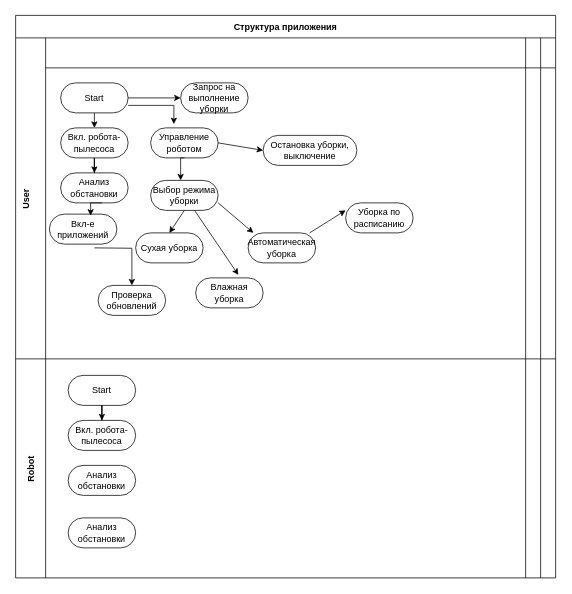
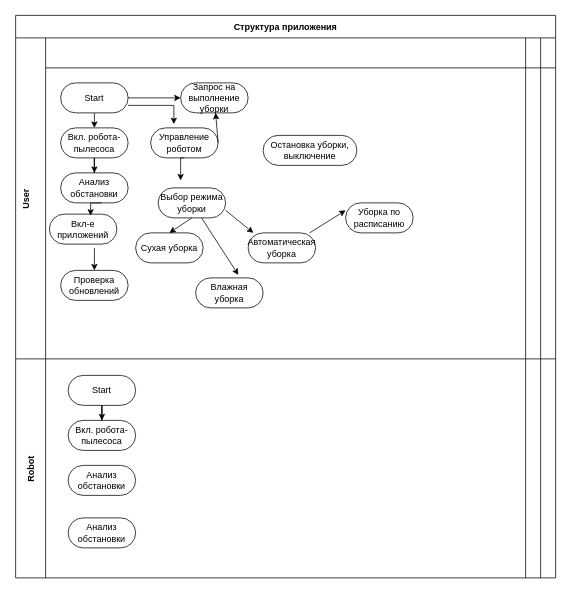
edge "Управление роботом" -> "Остановка уборки, выключение": now "Управление роботом" -> "Запрос на выполнение уборки"
node "Выбор режима уборки": moved (184, 195) -> (192, 203)
node "Проверка обновлений": moved (132, 300) -> (94, 285)
